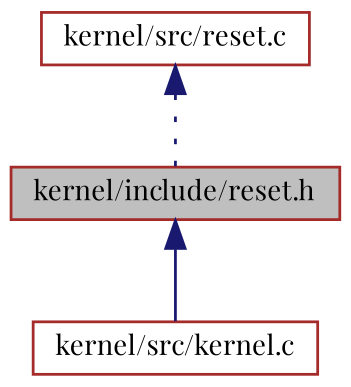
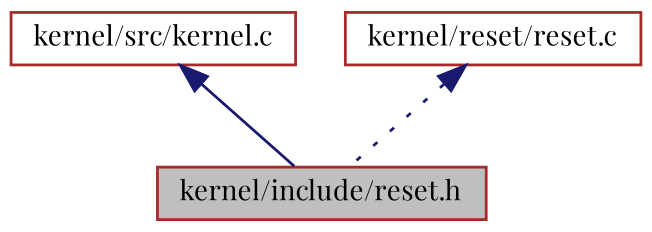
node "kernel/src/reset.c": label "kernel/src/reset.c" -> "kernel/reset/reset.c"
edge "kernel/src/kernel.c" -> "kernel/include/reset.h": reversed
